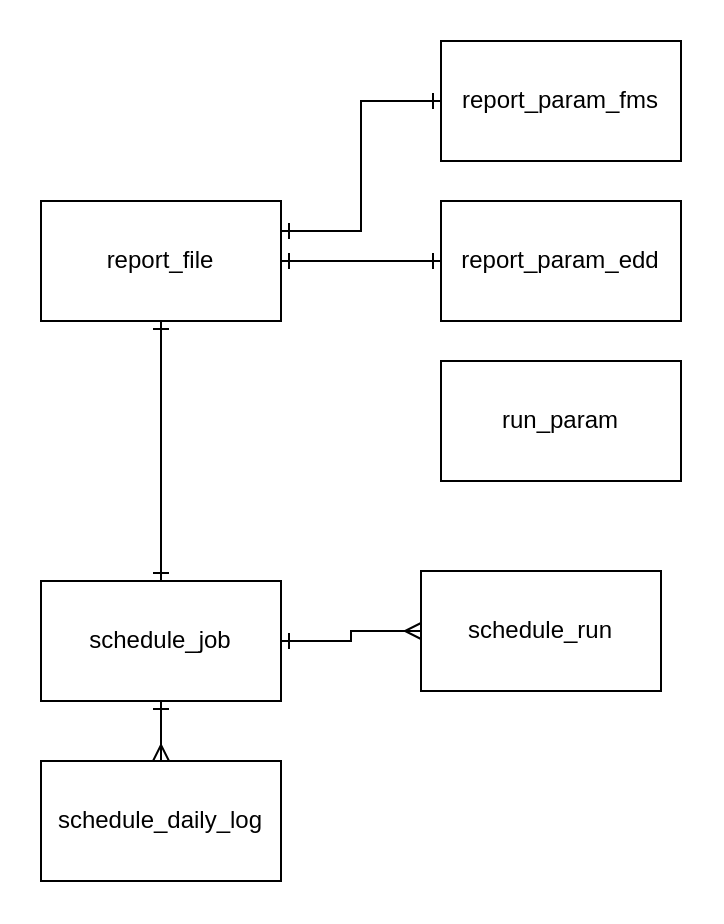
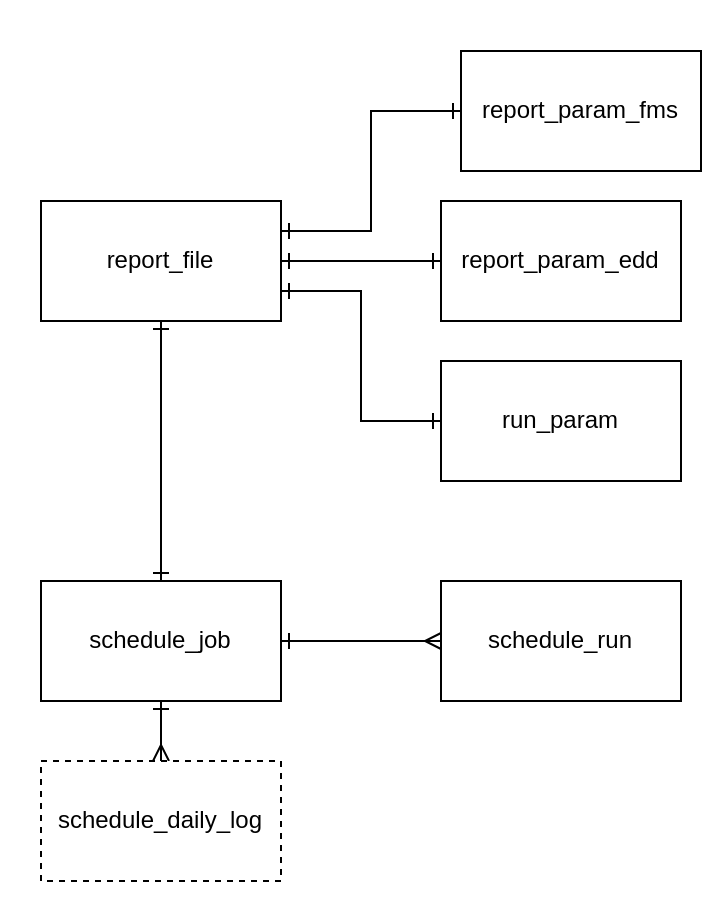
node "report_param_fms": moved (561, 101) -> (581, 111)
edge "report_file" -- "run_param": added
node "schedule_run": moved (541, 631) -> (561, 641)
node "schedule_daily_log": style solid -> dashed
